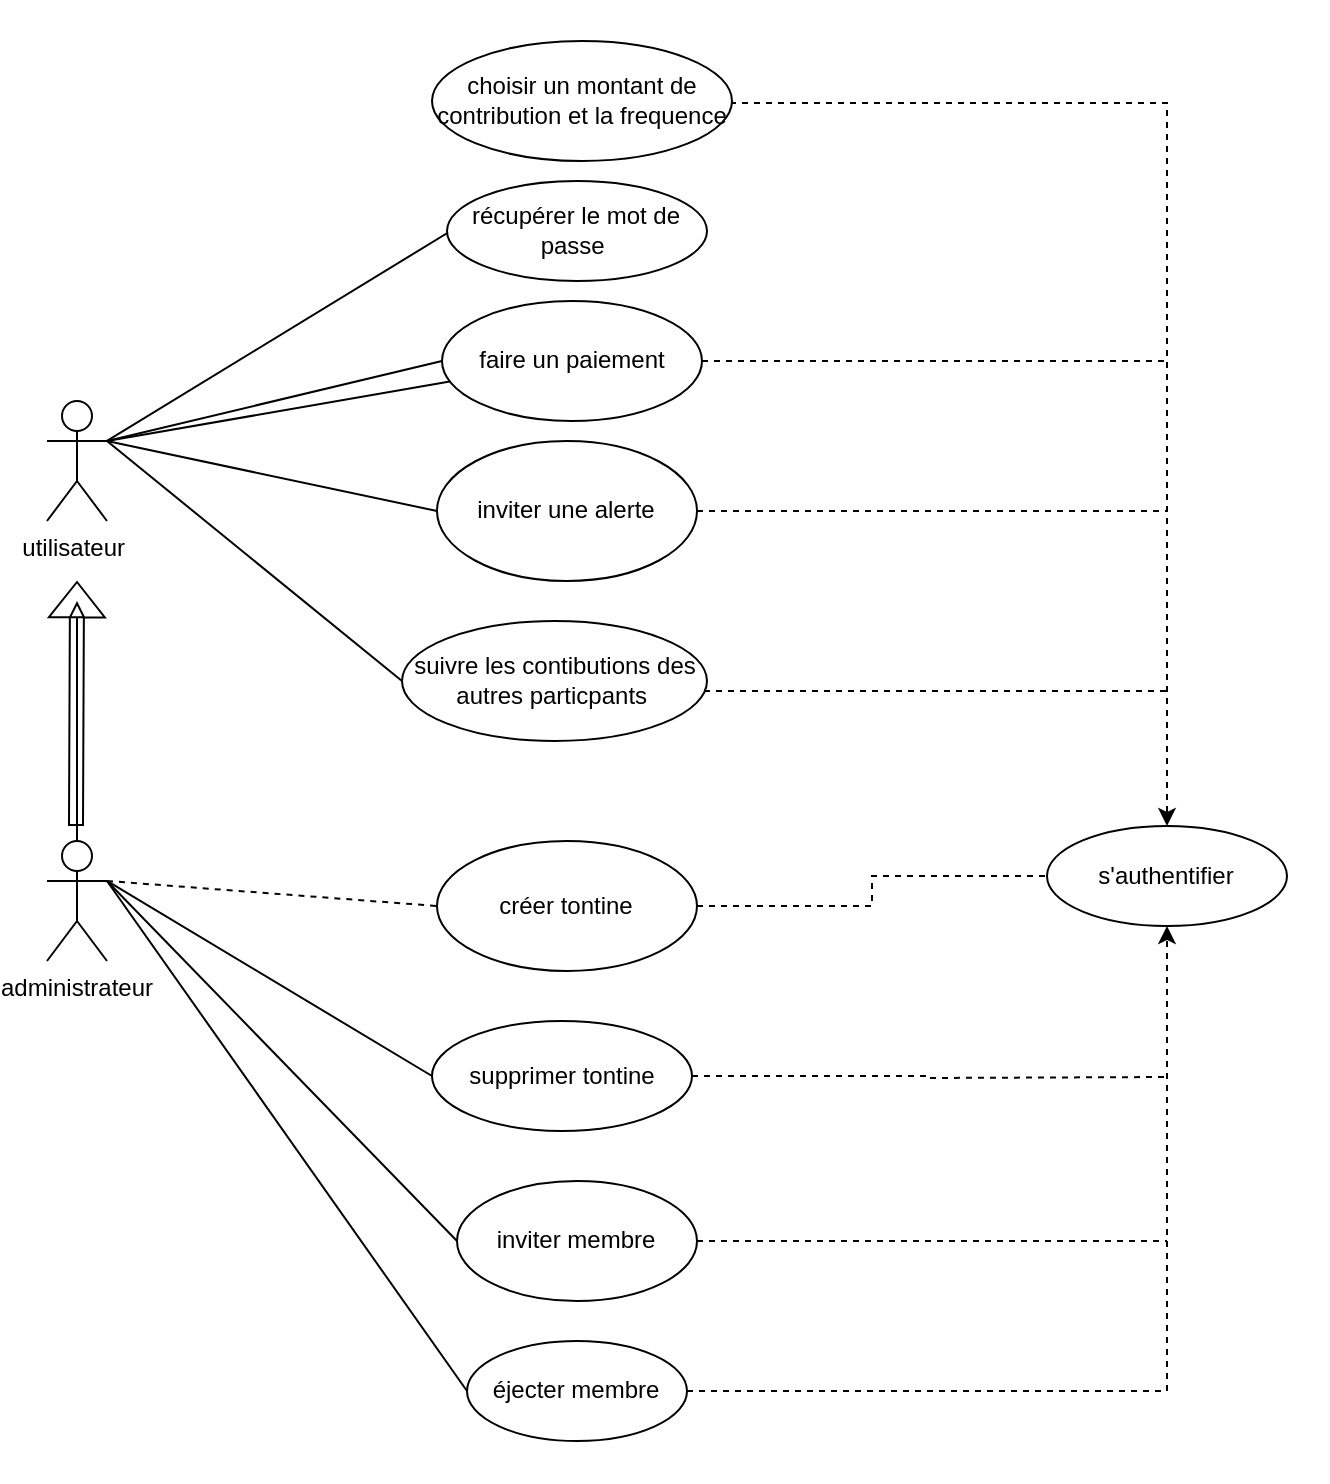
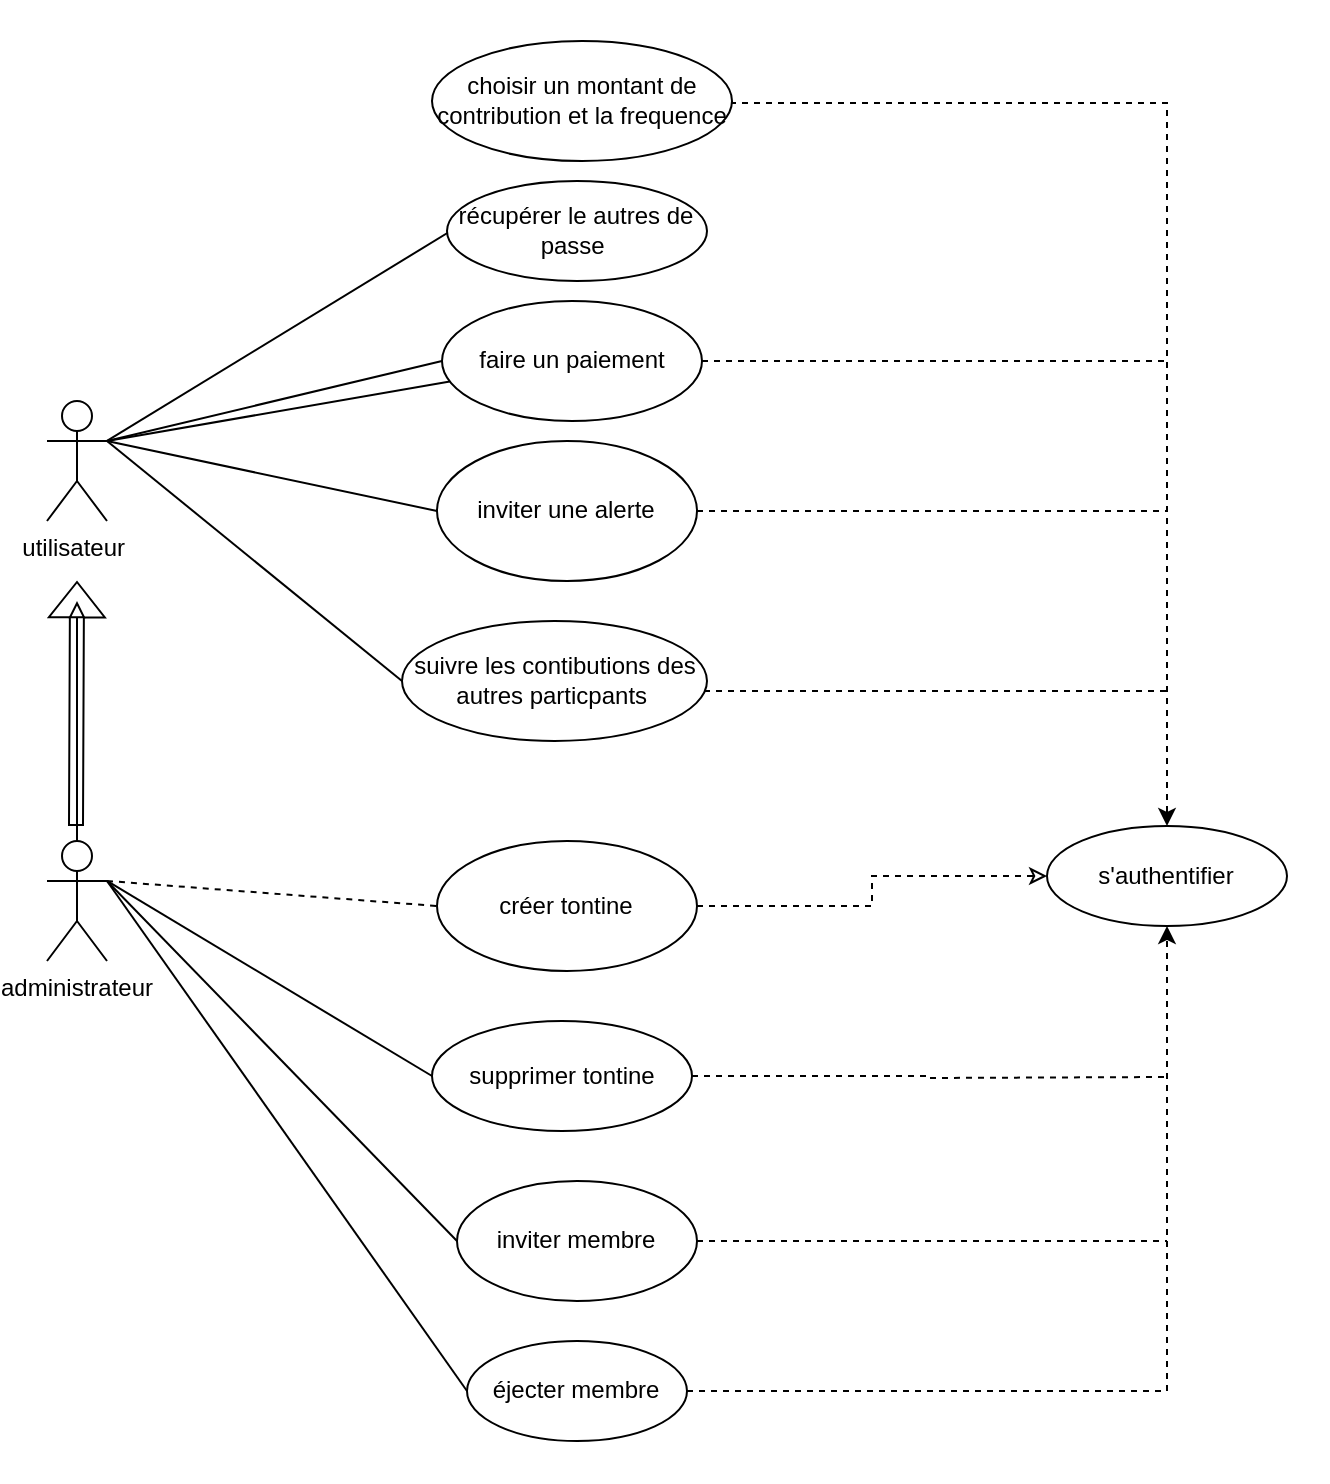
node "récupérer le mot de passe": label "récupérer le mot de passe" -> "récupérer le autres de passe"
edge "s'authentifier" -- "créer tontine": arrowhead none -> classic
